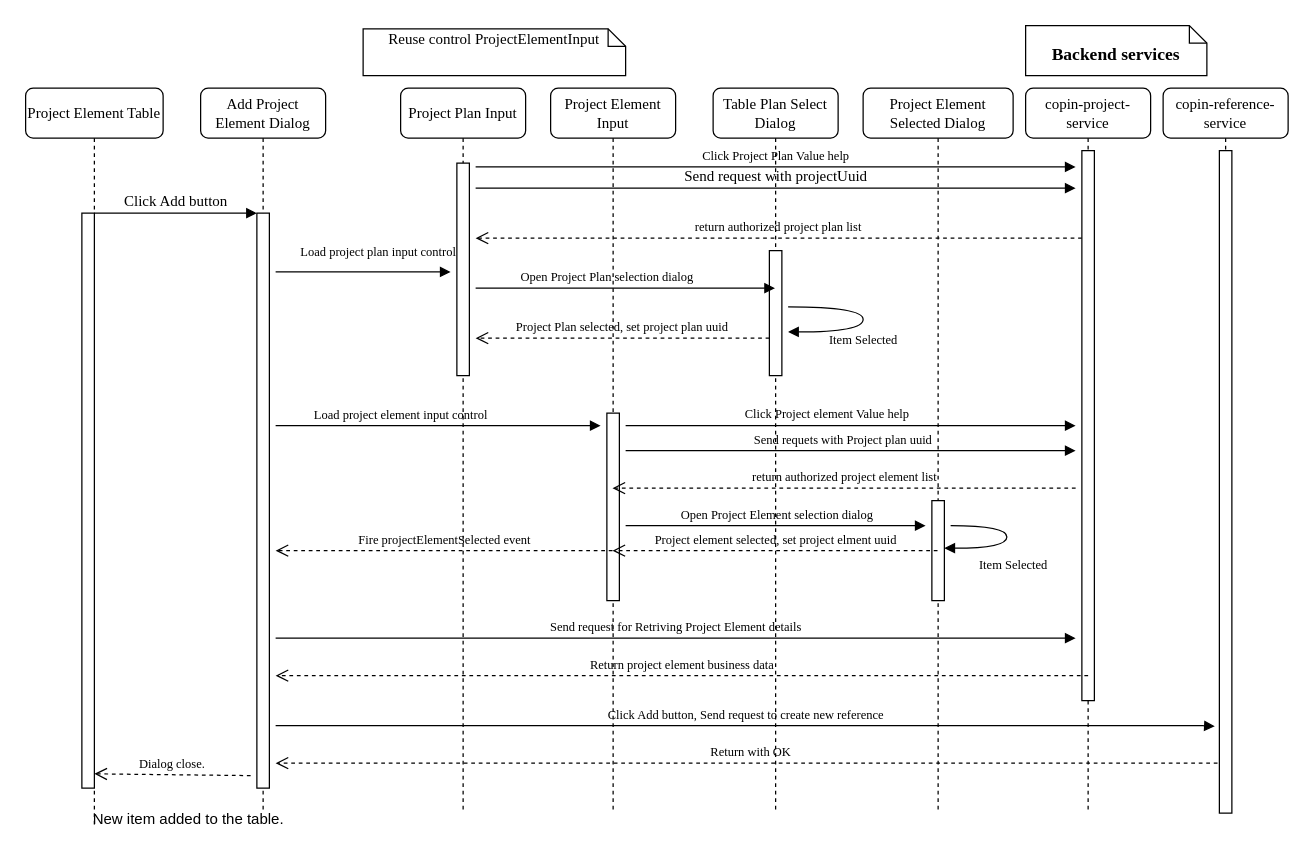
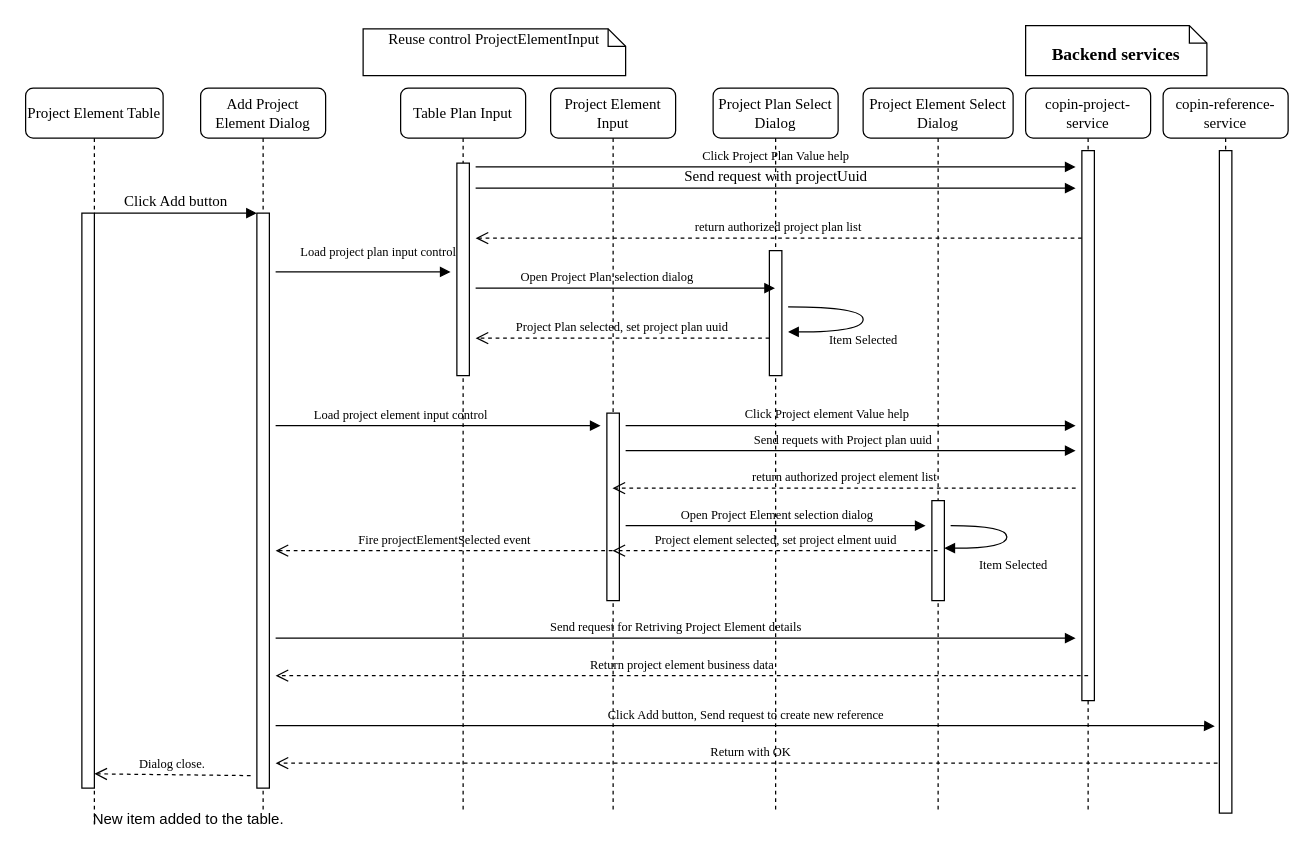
node "Project Plan Input": label "Project Plan Input" -> "Table Plan Input"
node "Table Plan Select Dialog": label "Table Plan Select Dialog" -> "Project Plan Select Dialog"
node "Project Element Selected Dialog": label "Project Element Selected Dialog" -> "Project Element Select Dialog"
